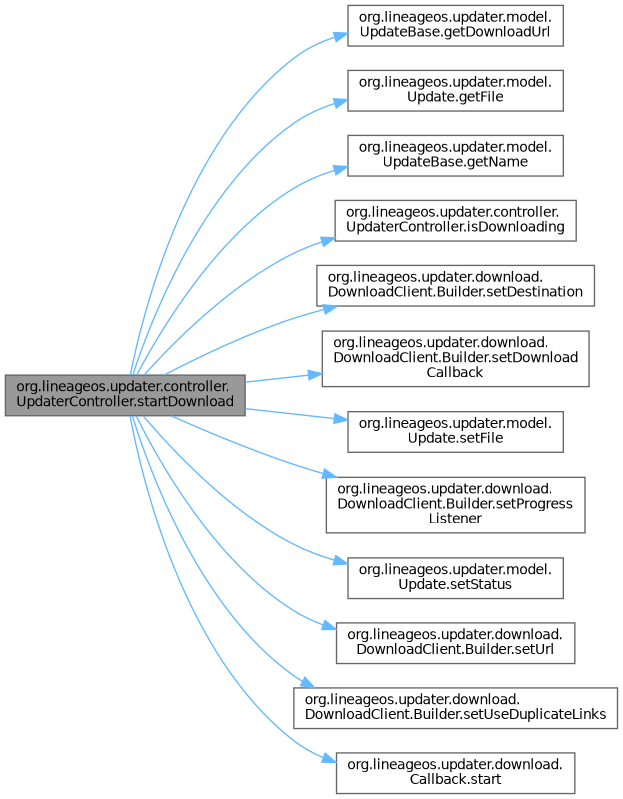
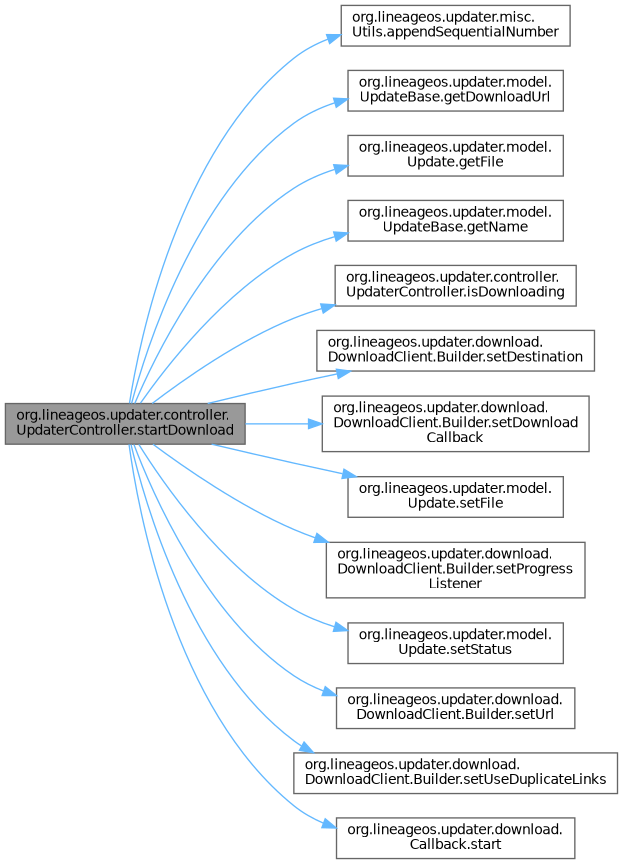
node "org.lineageos.updater.misc. Utils.appendSequentialNumber": added
